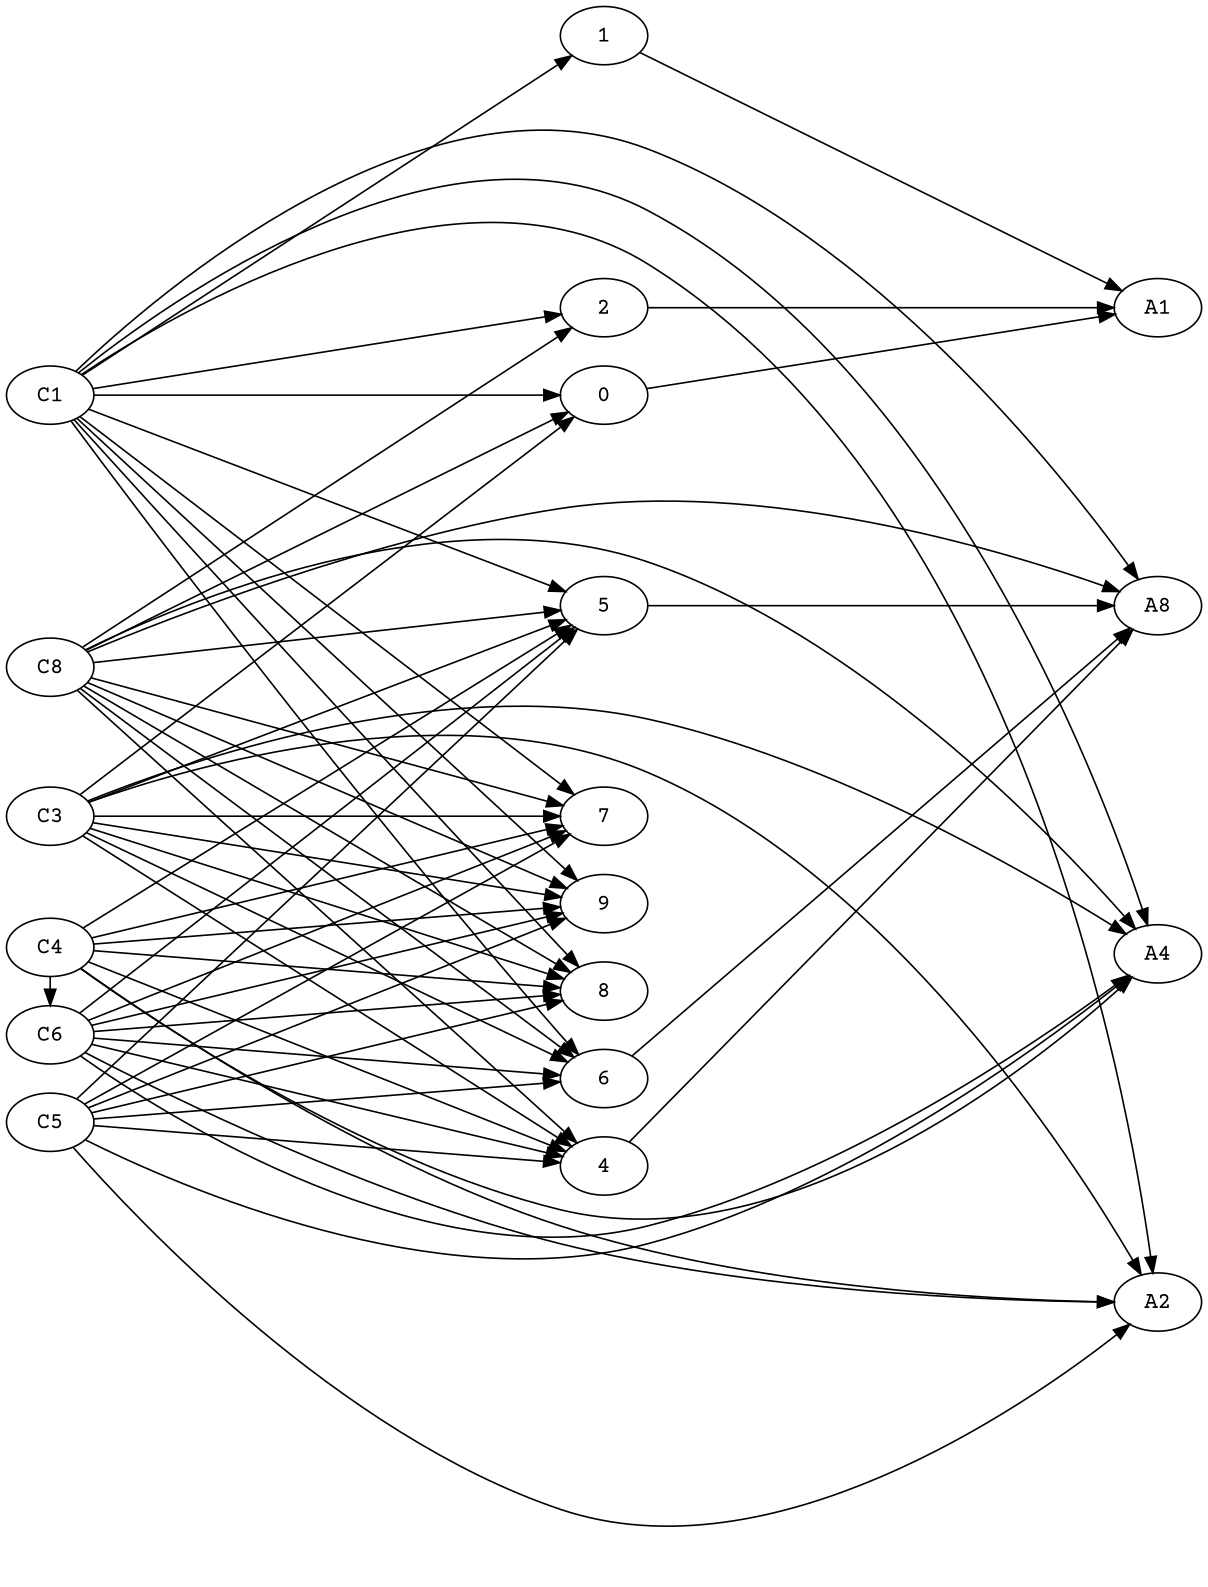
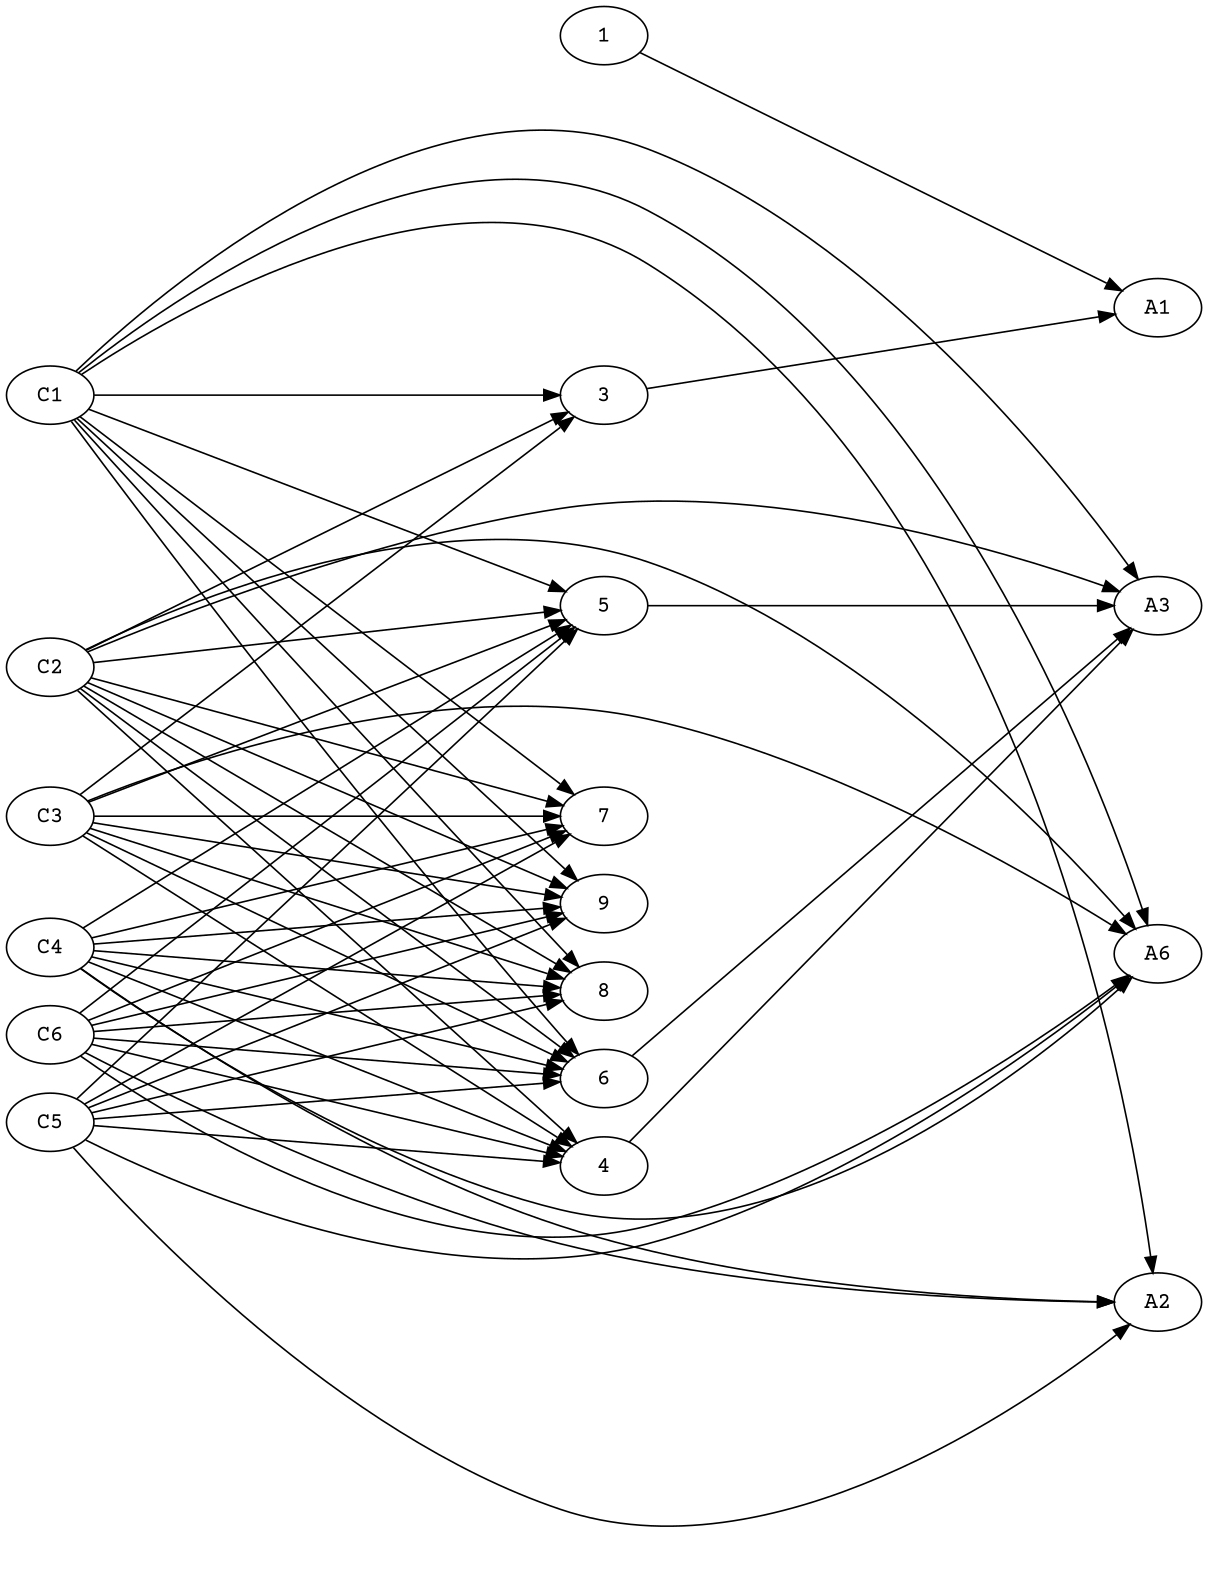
edge "C1" -> "1": removed
node "2": removed
node "0": label "0" -> "3"
node "A8": label "A8" -> "A3"
node "C8": label "C8" -> "C2"
edge "C3" -> "A2": removed
node "A4": label "A4" -> "A6"
edge "C4" -> "C6": now "C4" -> "6"
